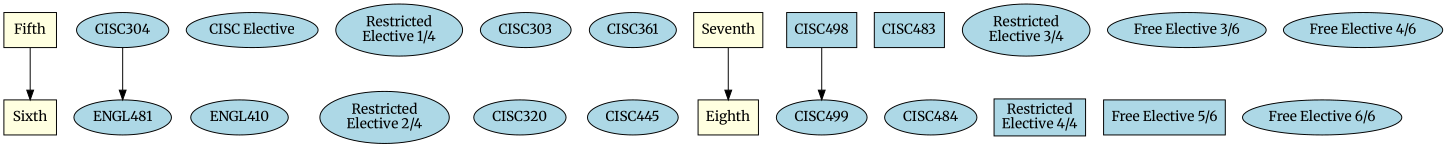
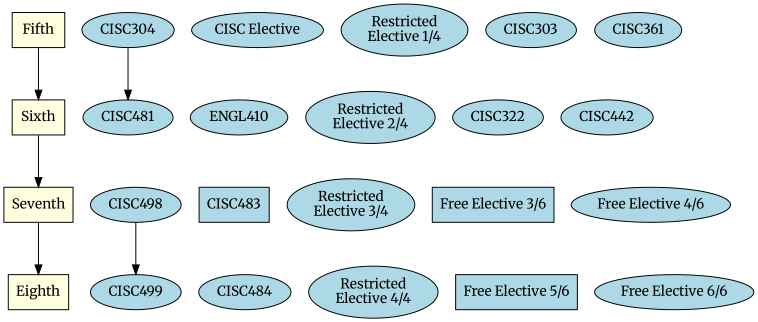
node "CISC498": shape box -> ellipse
node "Free Elective 3/6": shape ellipse -> box
node "ENGL481": label "ENGL481" -> "CISC481"
node "CISC320": label "CISC320" -> "CISC322"
node "CISC445": label "CISC445" -> "CISC442"
node "Restricted Elective 4/4": shape box -> ellipse
edge "Sixth" -> "Seventh": added
